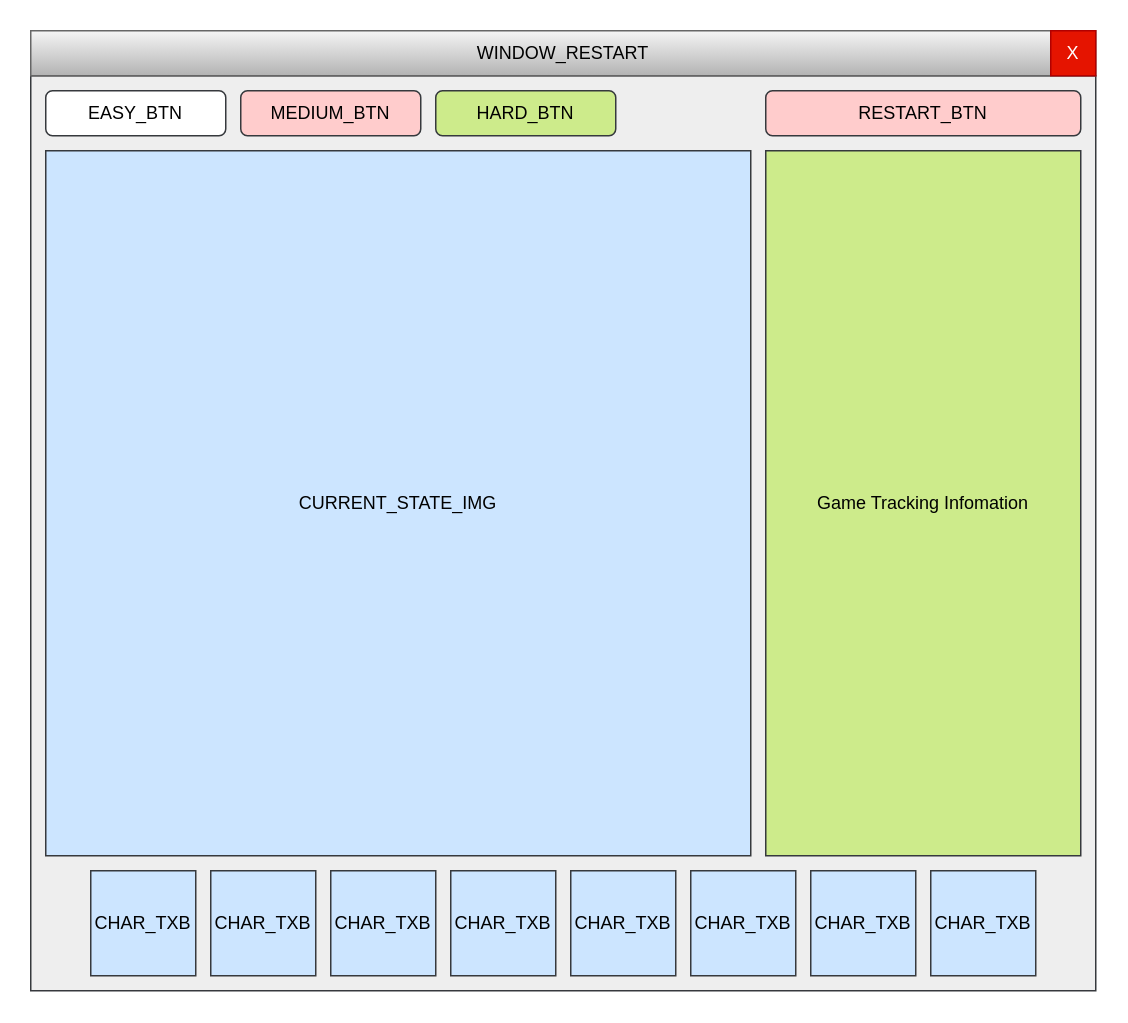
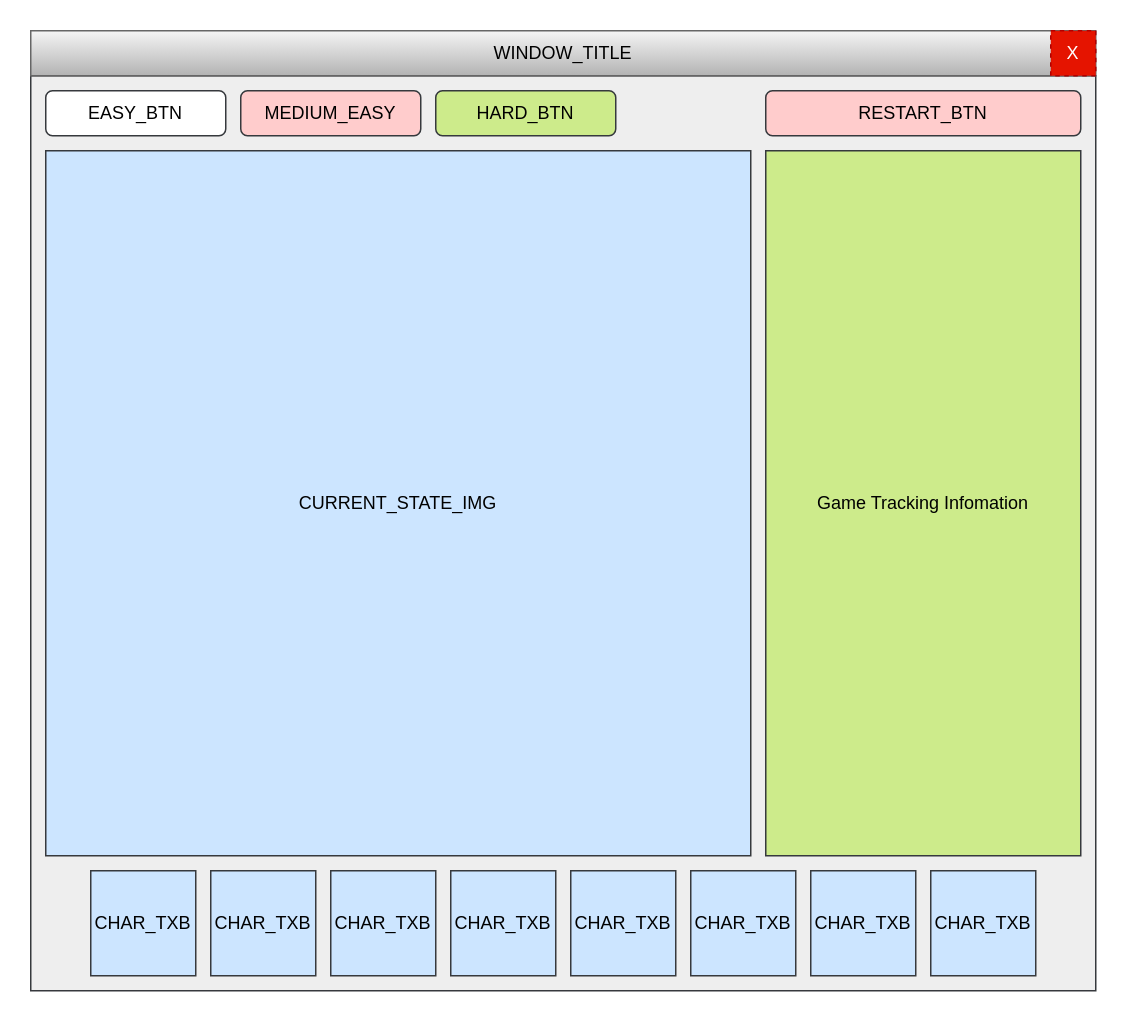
node "WINDOW_RESTART": label "WINDOW_RESTART" -> "WINDOW_TITLE"
node "X": style solid -> dashed
node "MEDIUM_BTN": label "MEDIUM_BTN" -> "MEDIUM_EASY"
